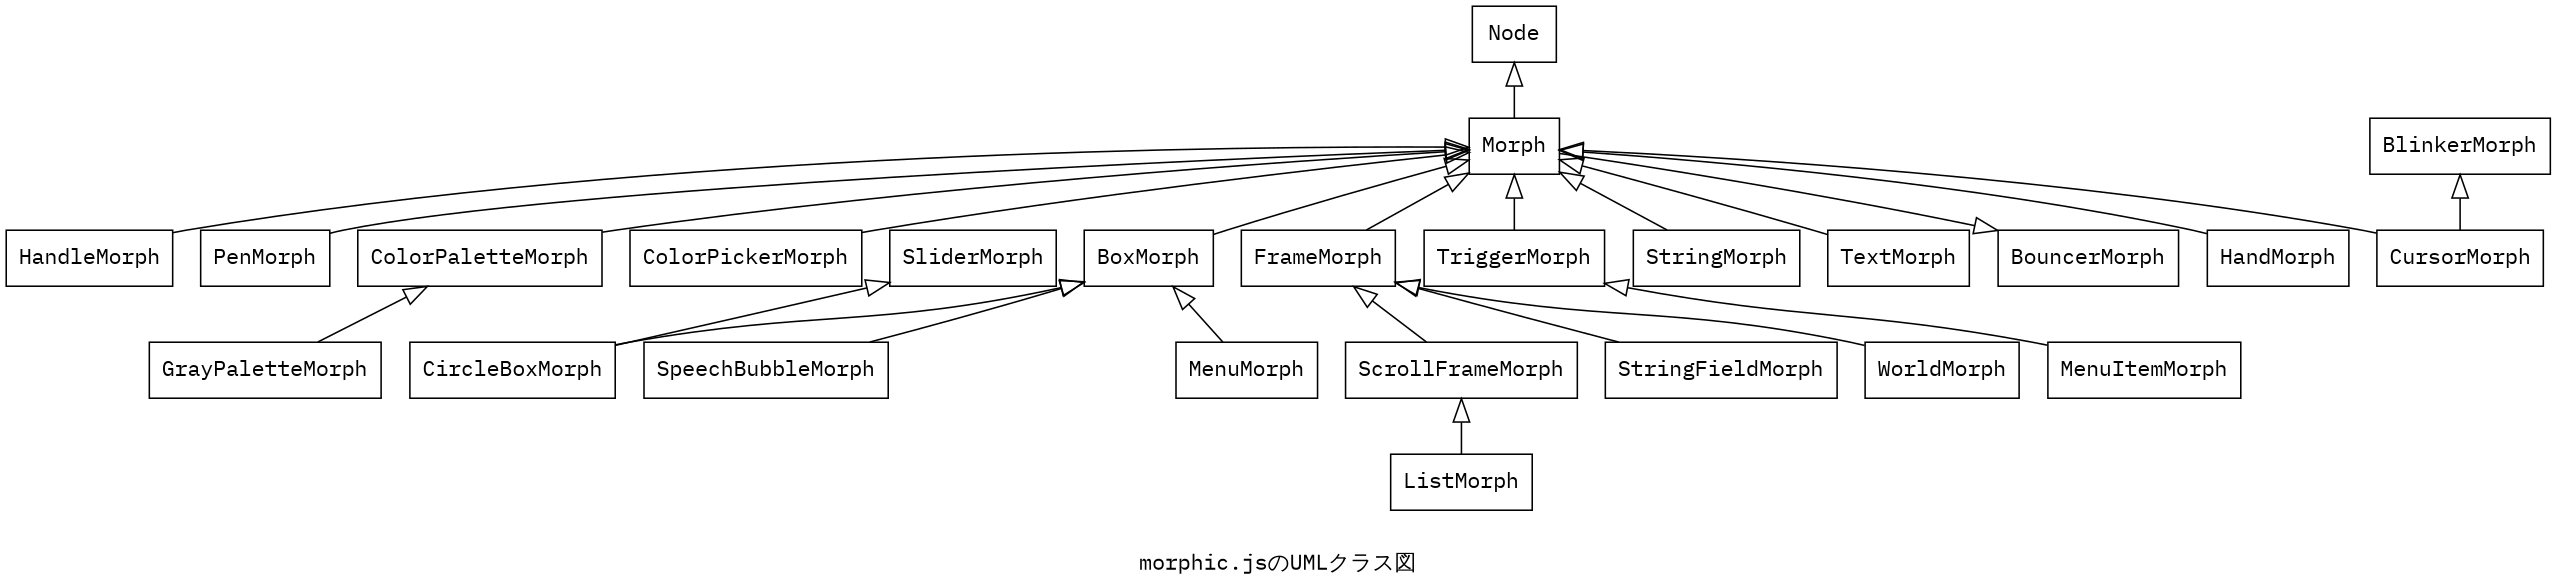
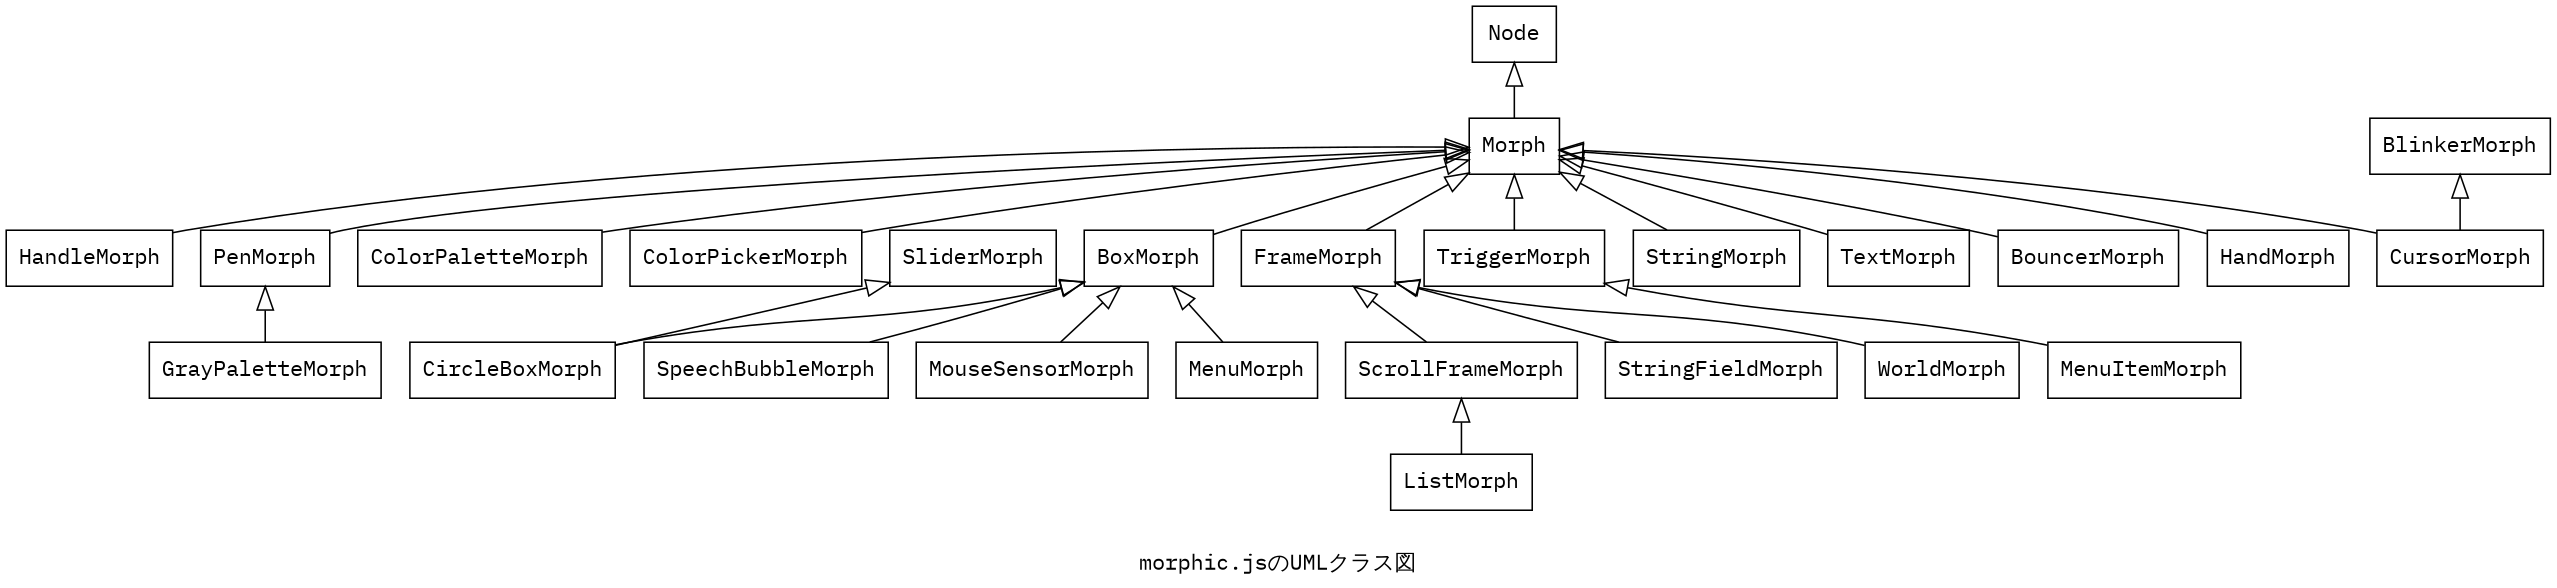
edge "Morph" -> "BouncerMorph": reversed
edge "GrayPaletteMorph" -> "ColorPaletteMorph": now "GrayPaletteMorph" -> "PenMorph"
node "MouseSensorMorph": added
